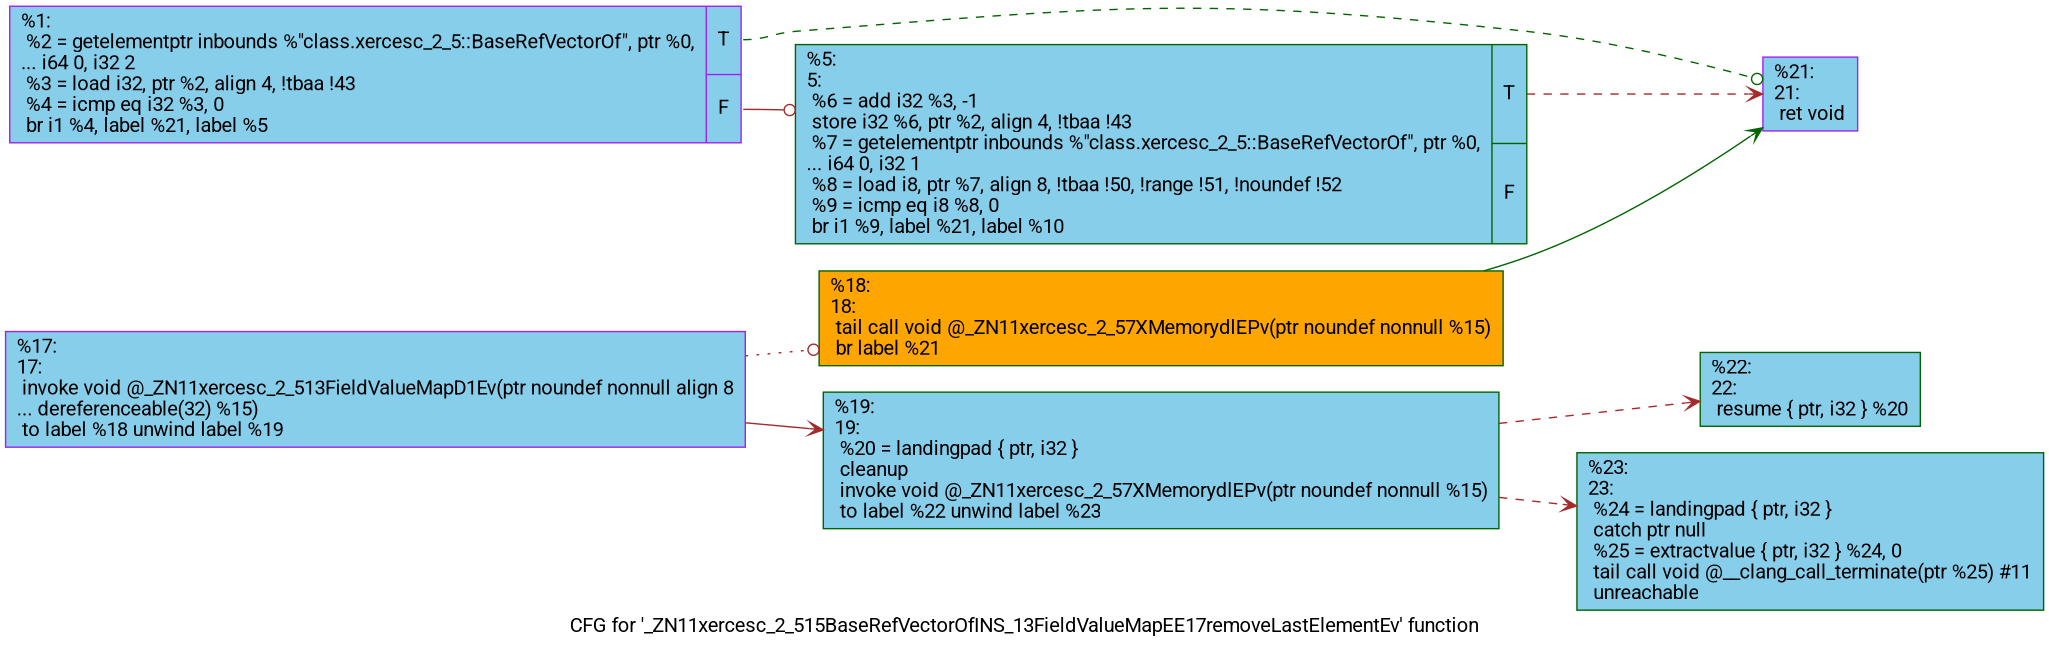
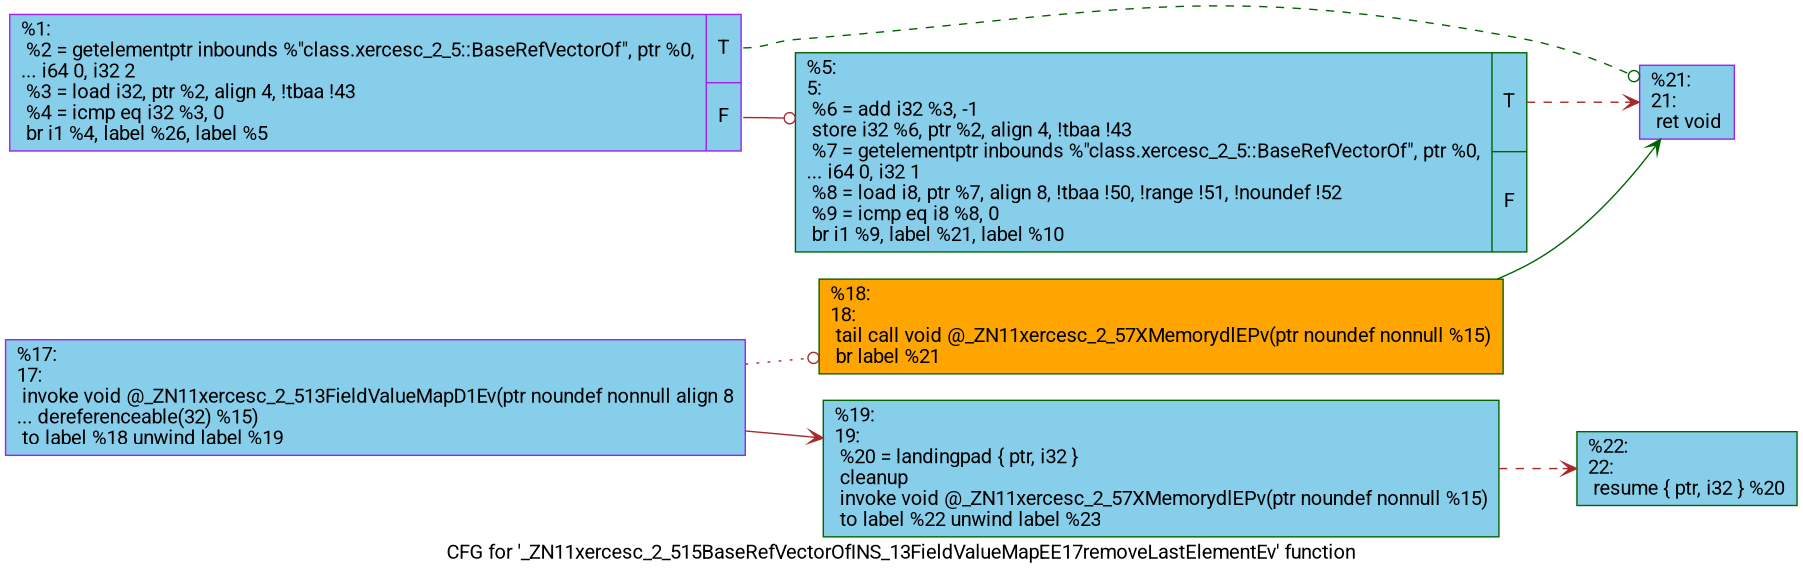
node "%1:": text "br i1 %4, label %21, label %5" -> "br i1 %4, label %26, label %5"
node "%23:": removed
